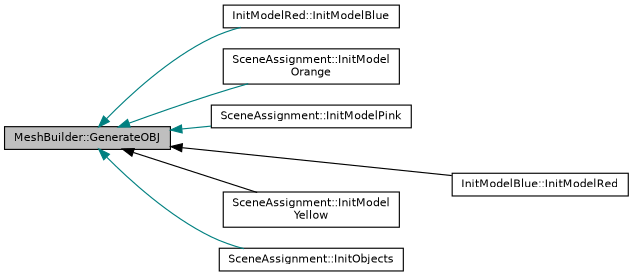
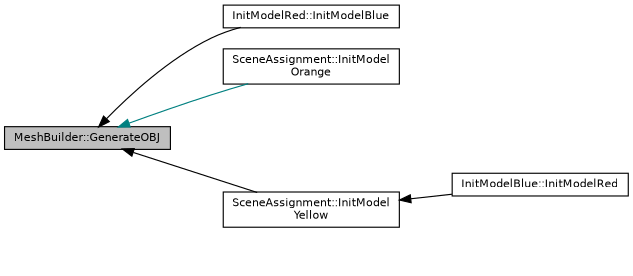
edge "InitModelRed::InitModelBlue" -> "MeshBuilder::GenerateOBJ": color teal -> black
node "SceneAssignment::InitModelPink": removed
edge "InitModelBlue::InitModelRed" -> "MeshBuilder::GenerateOBJ": now "InitModelBlue::InitModelRed" -> "SceneAssignment::InitModel Yellow"
node "SceneAssignment::InitObjects": removed
